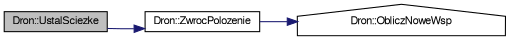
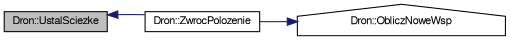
edge "Dron::UstalSciezke" -> "Dron::ZwrocPolozenie": reversed
